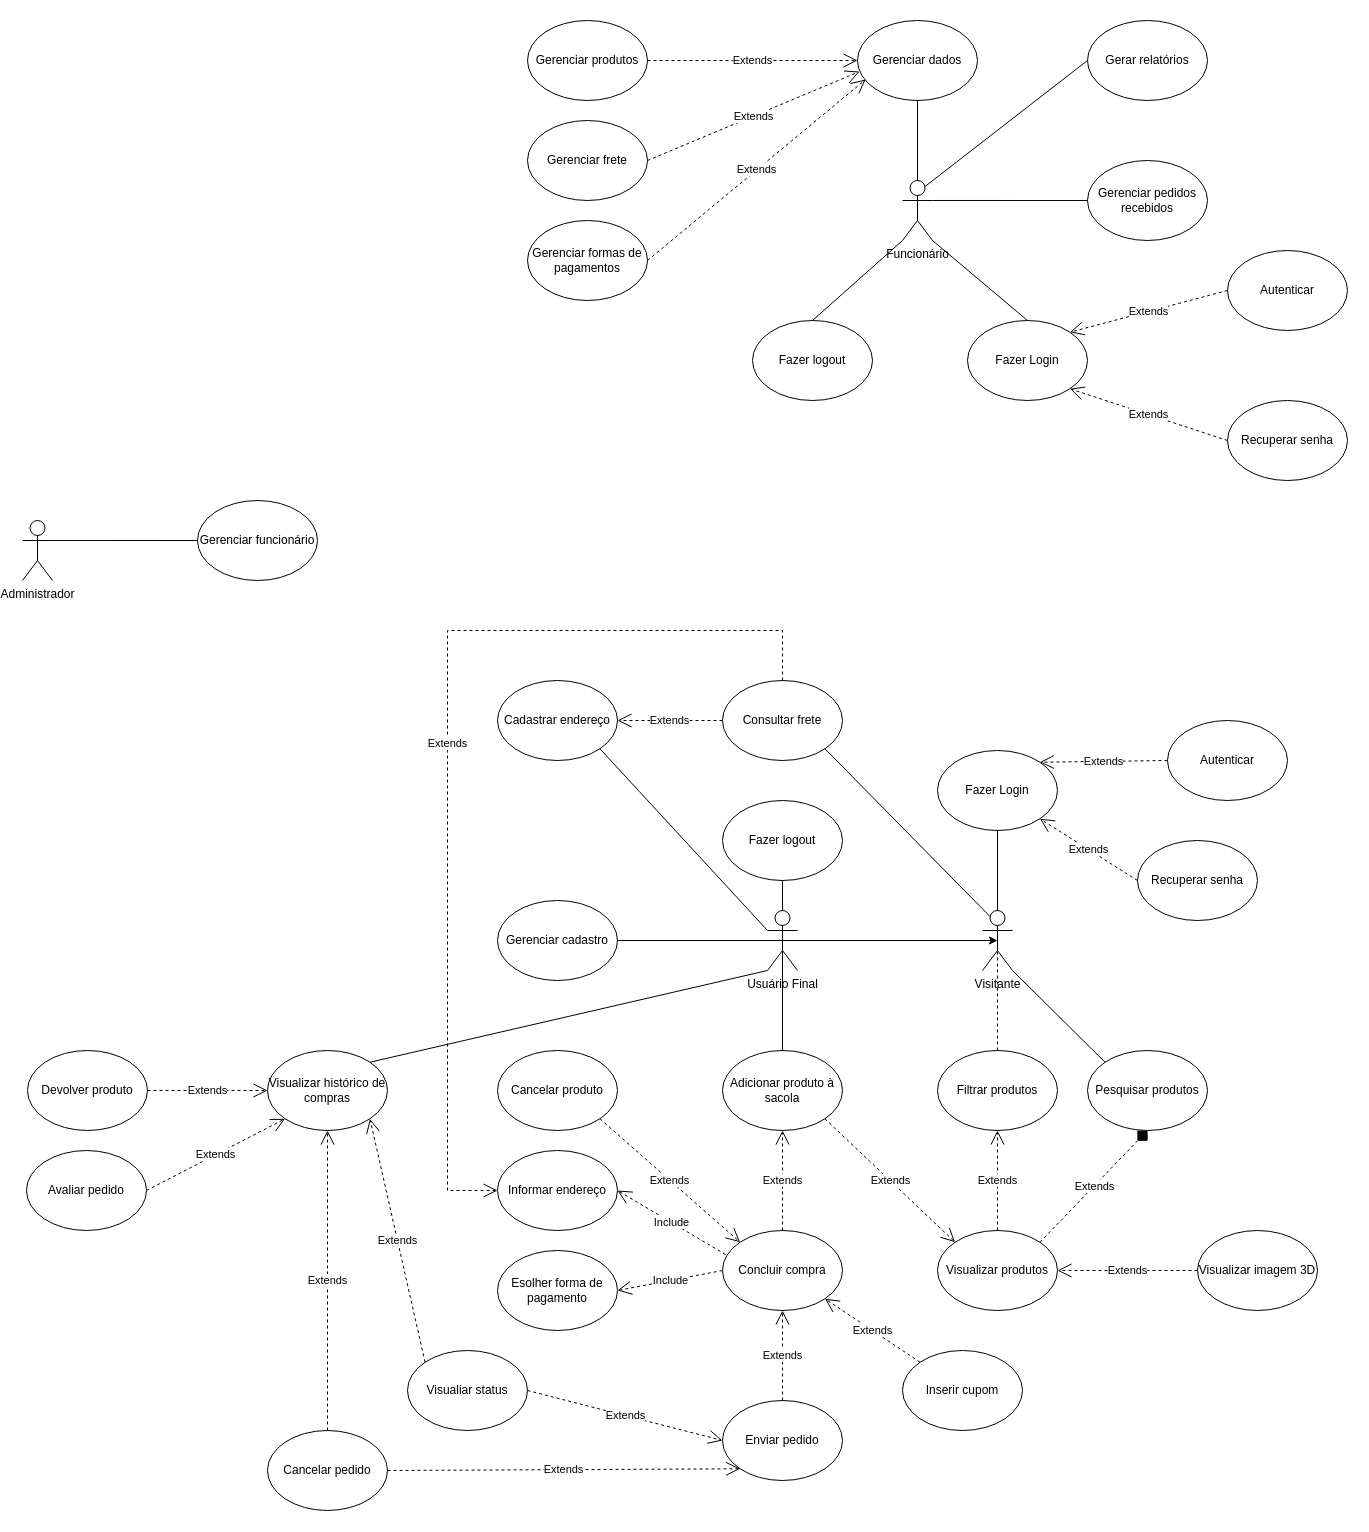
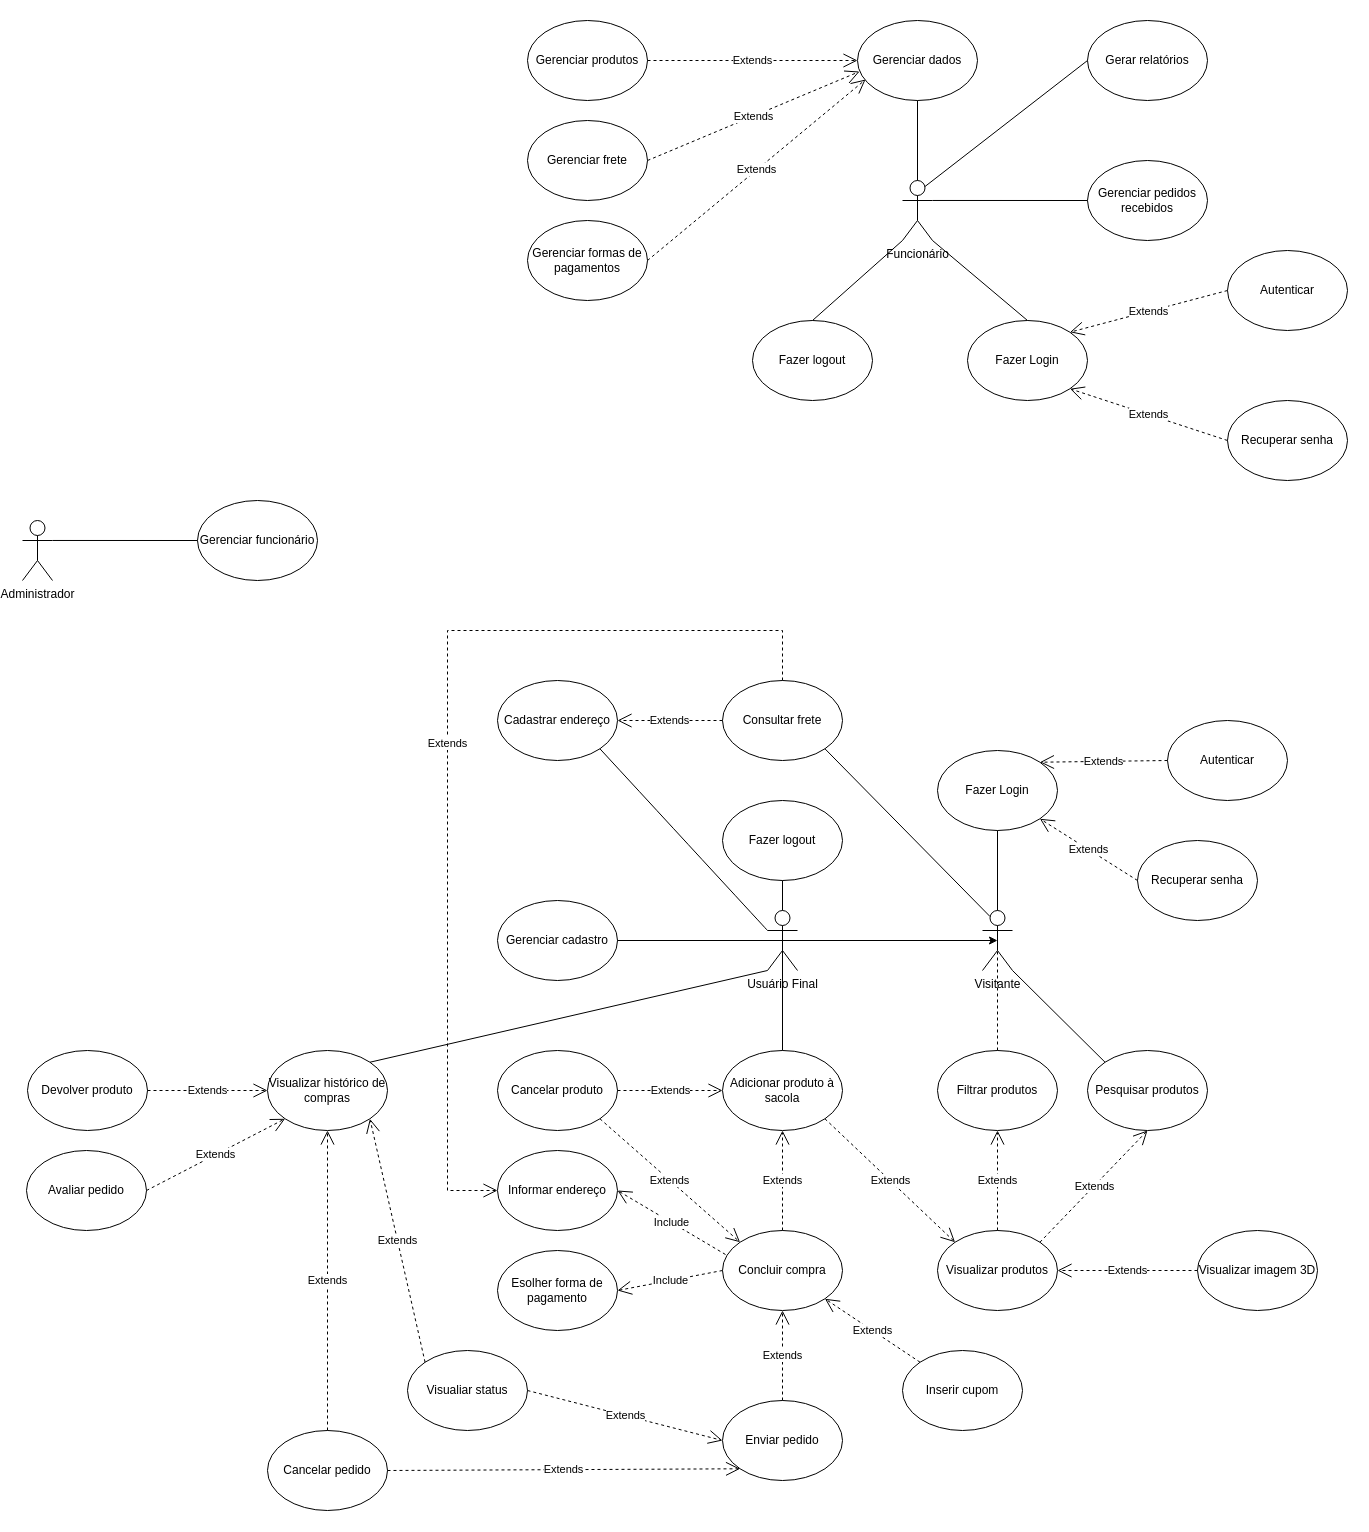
edge "Cancelar produto" -> "Adicionar produto à sacola": added, label "Extends"
edge "Visualizar produtos" -> "Pesquisar produtos": arrowhead diamond -> open
